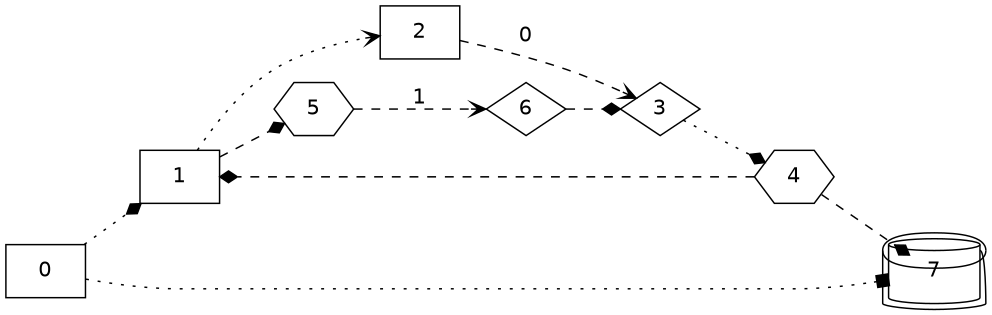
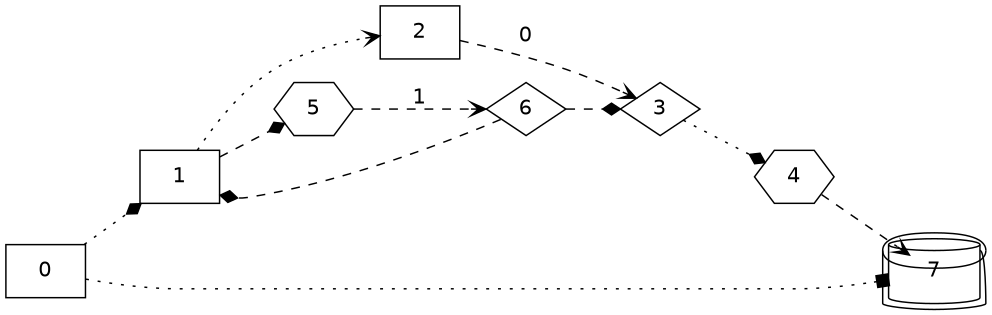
edge "4" -> "1": now "6" -> "1"
edge "4" -> "7": arrowhead diamond -> vee
